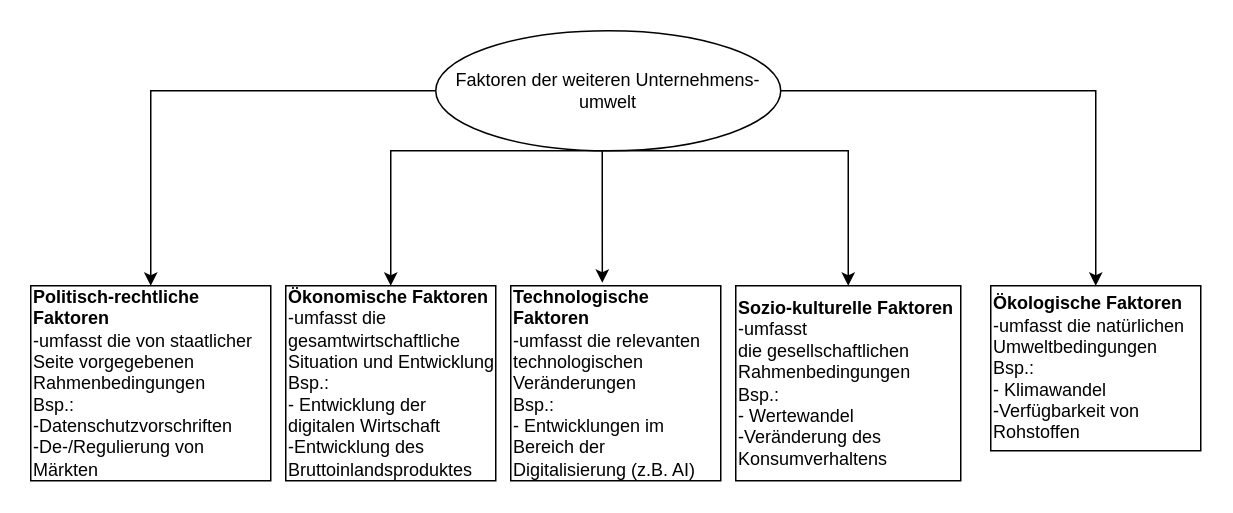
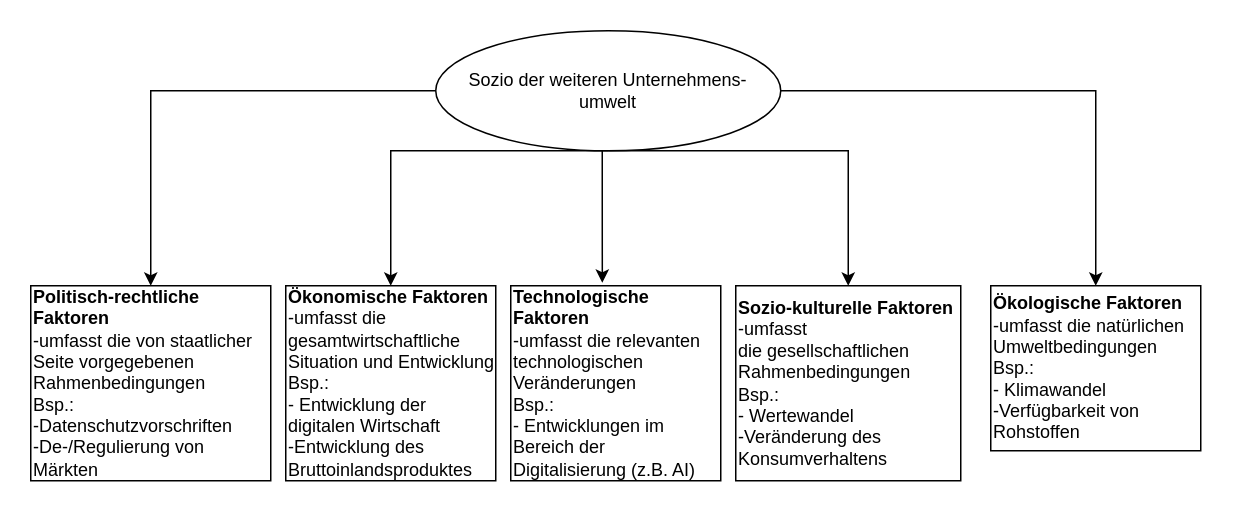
node "Faktoren der weiteren Unternehmens- umwelt": label "Faktoren der weiteren Unternehmens- umwelt" -> "Sozio der weiteren Unternehmens- umwelt"
